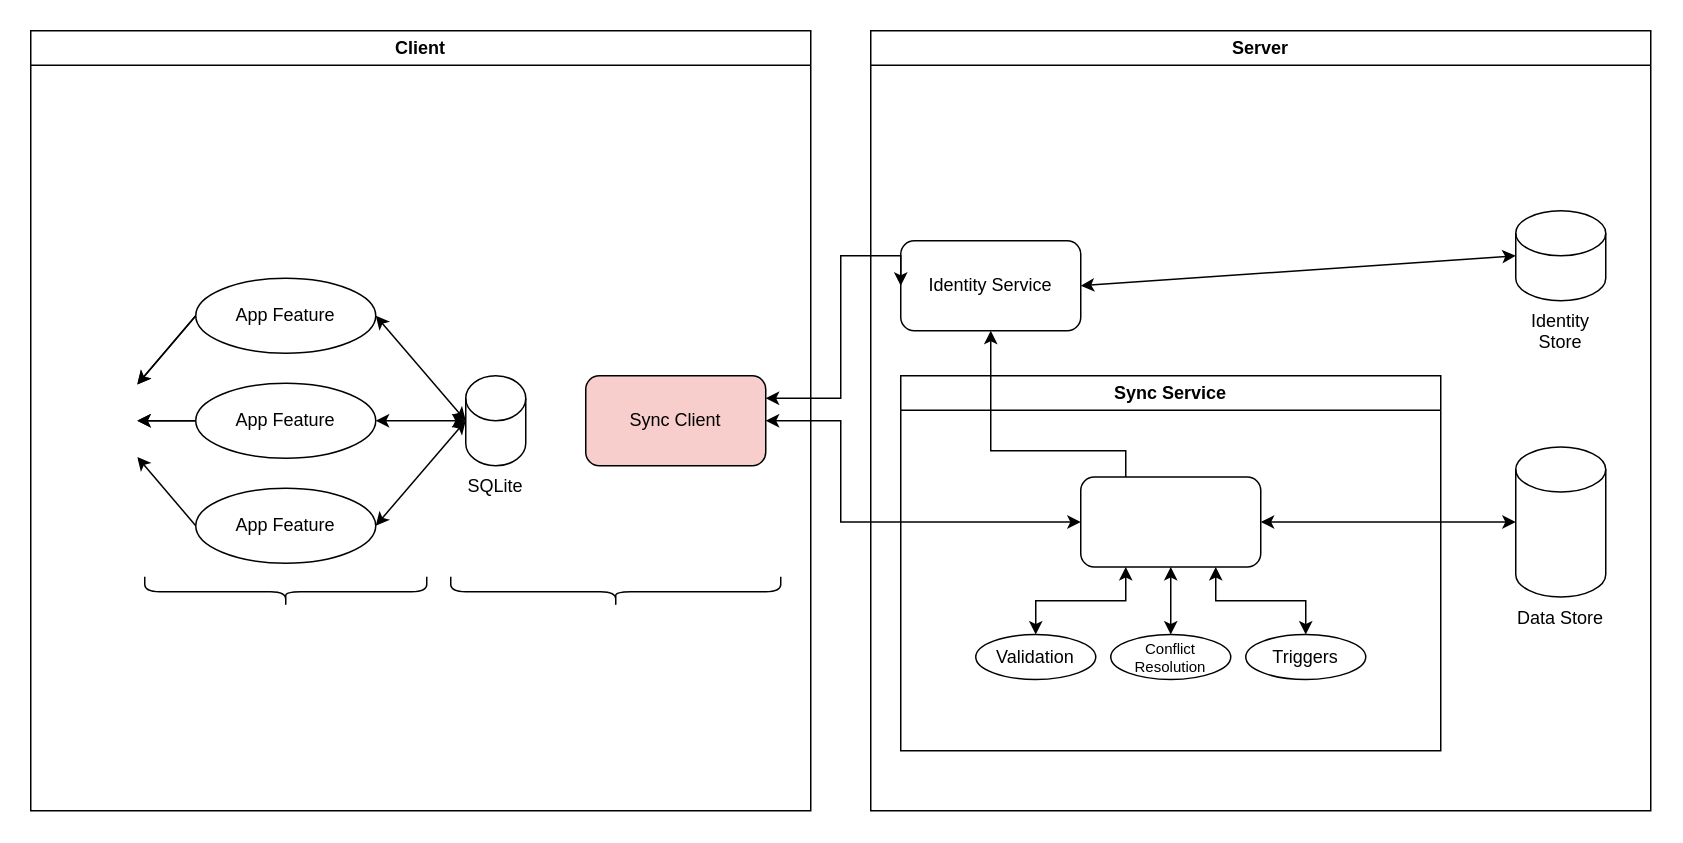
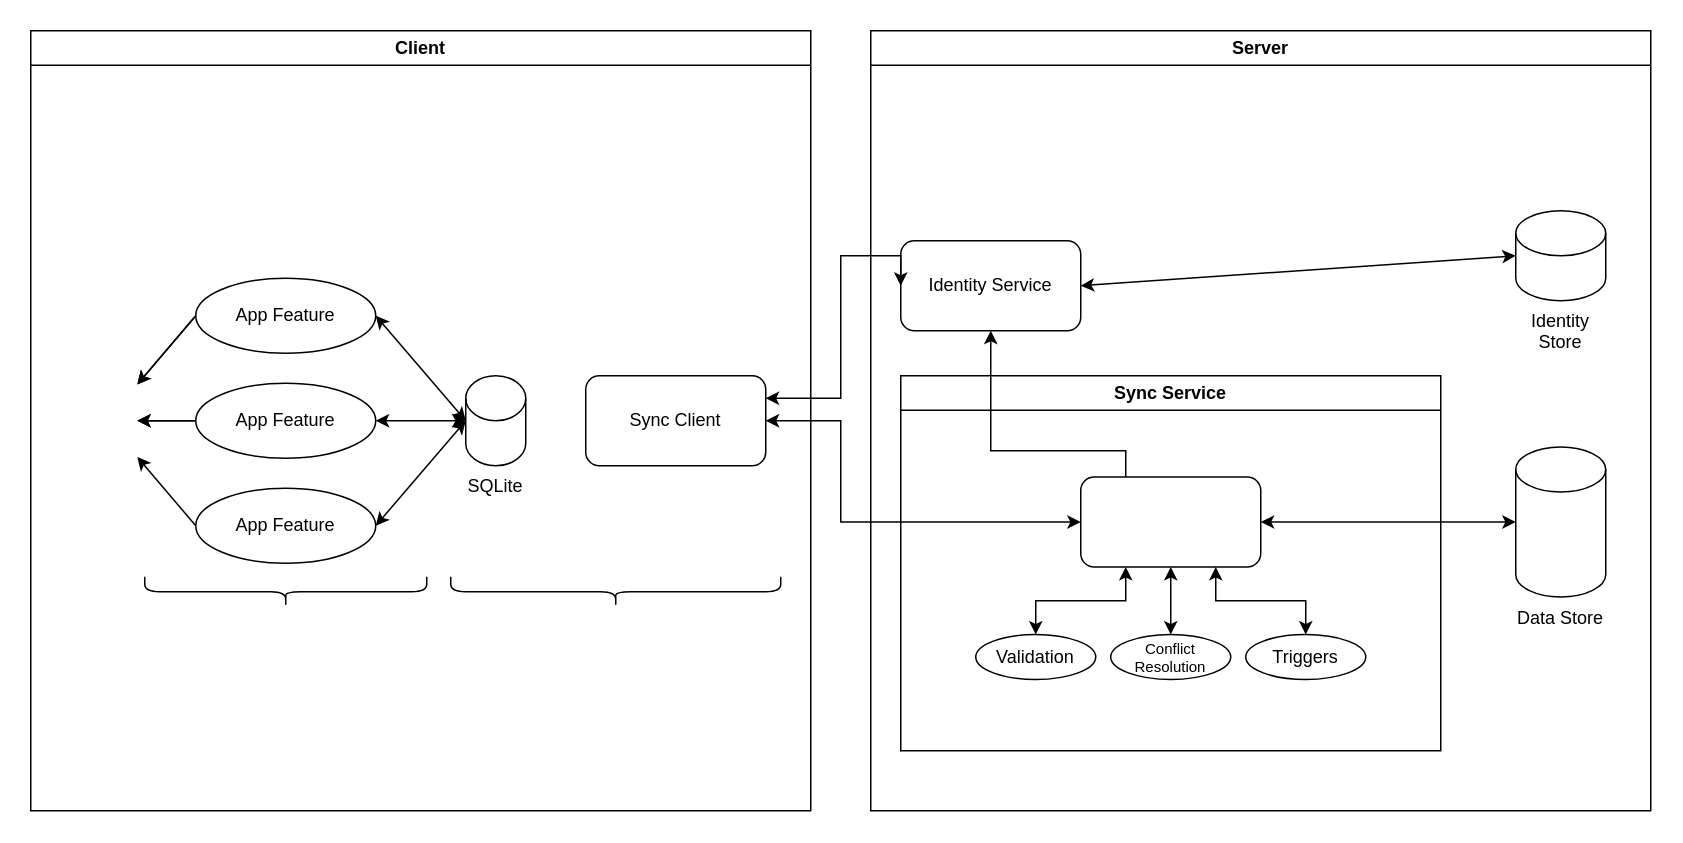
node "Sync Client": fillcolor #f8cecc -> #ffffff
